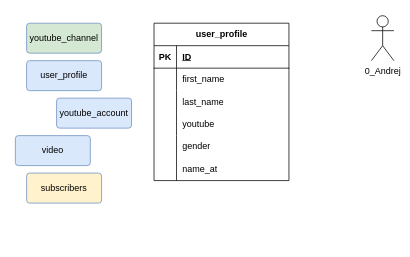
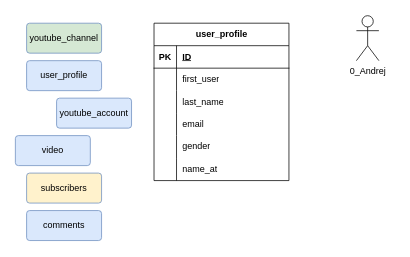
node "0_Andrej": moved (383, 38) -> (368, 38)
node "first_name": label "first_name" -> "first_user"
node "youtube": label "youtube" -> "email"
node "comments": added
